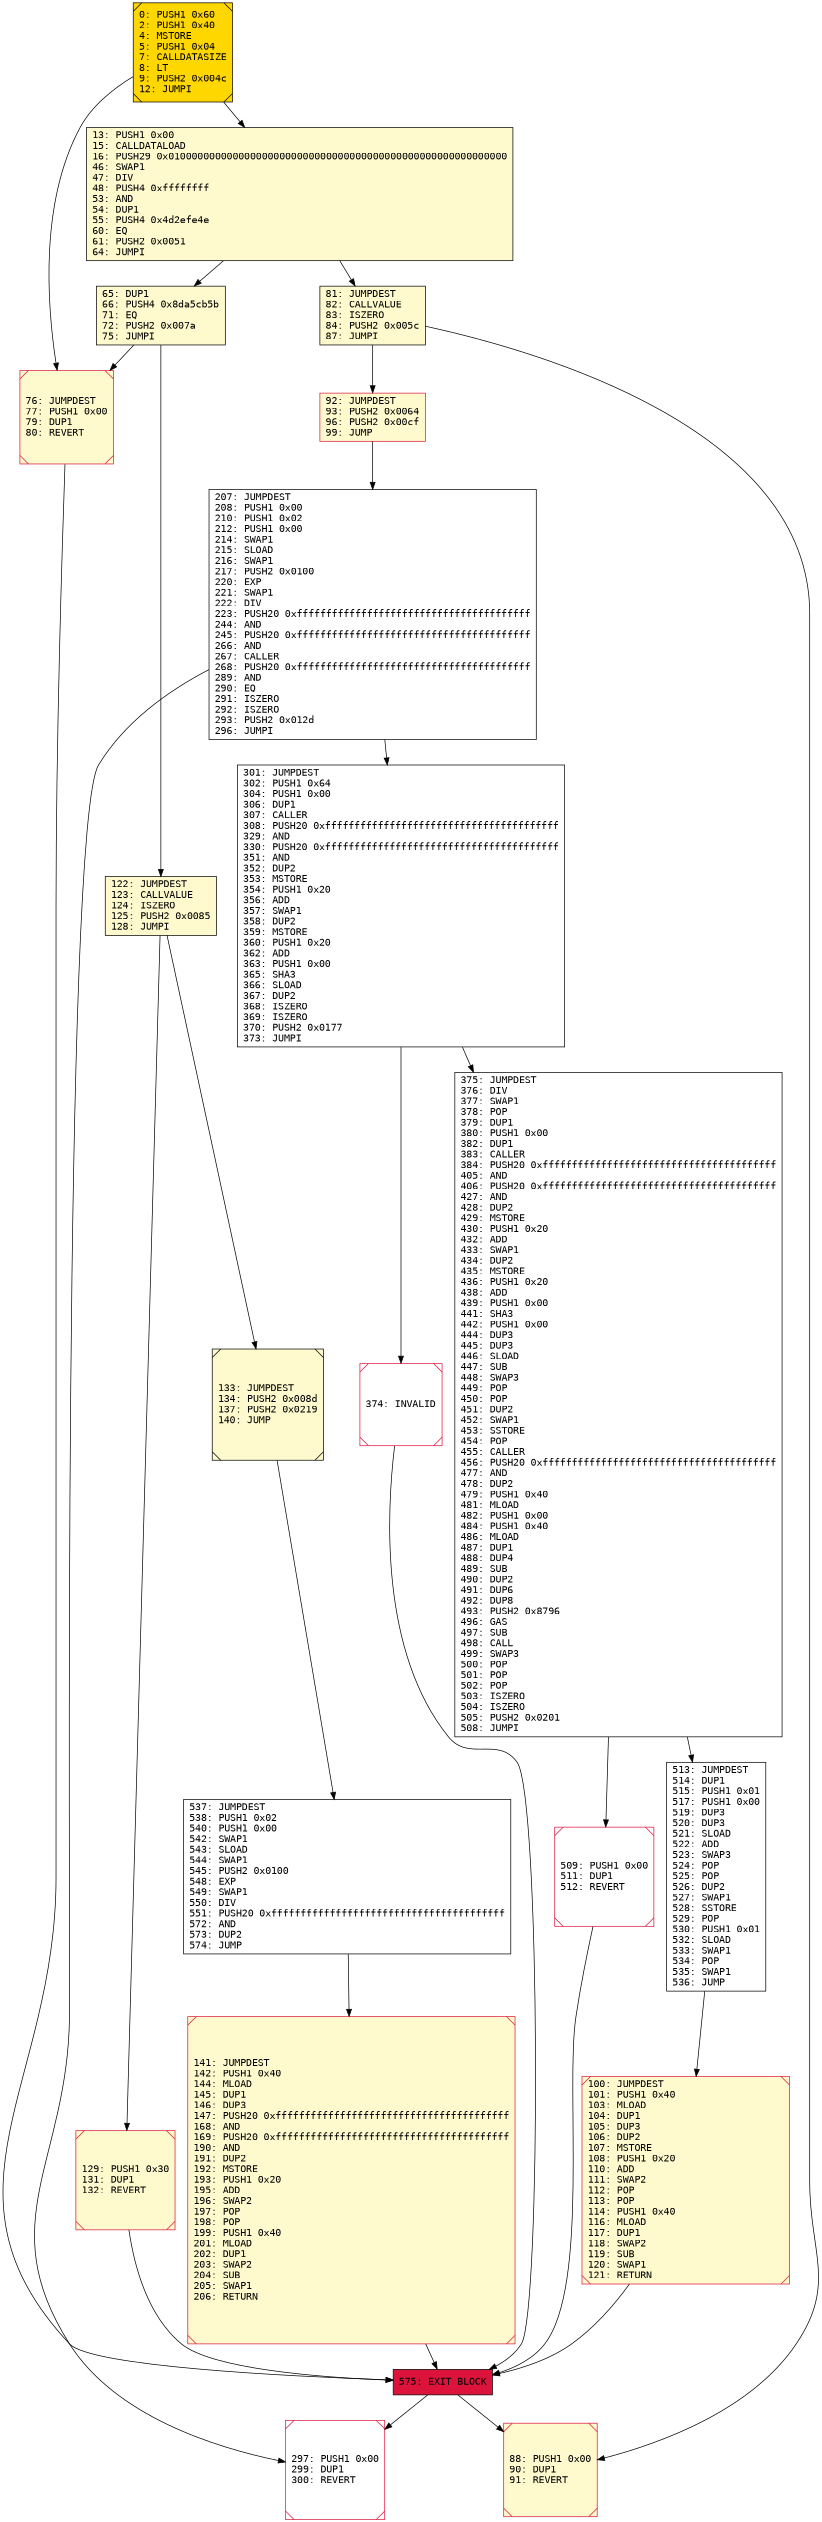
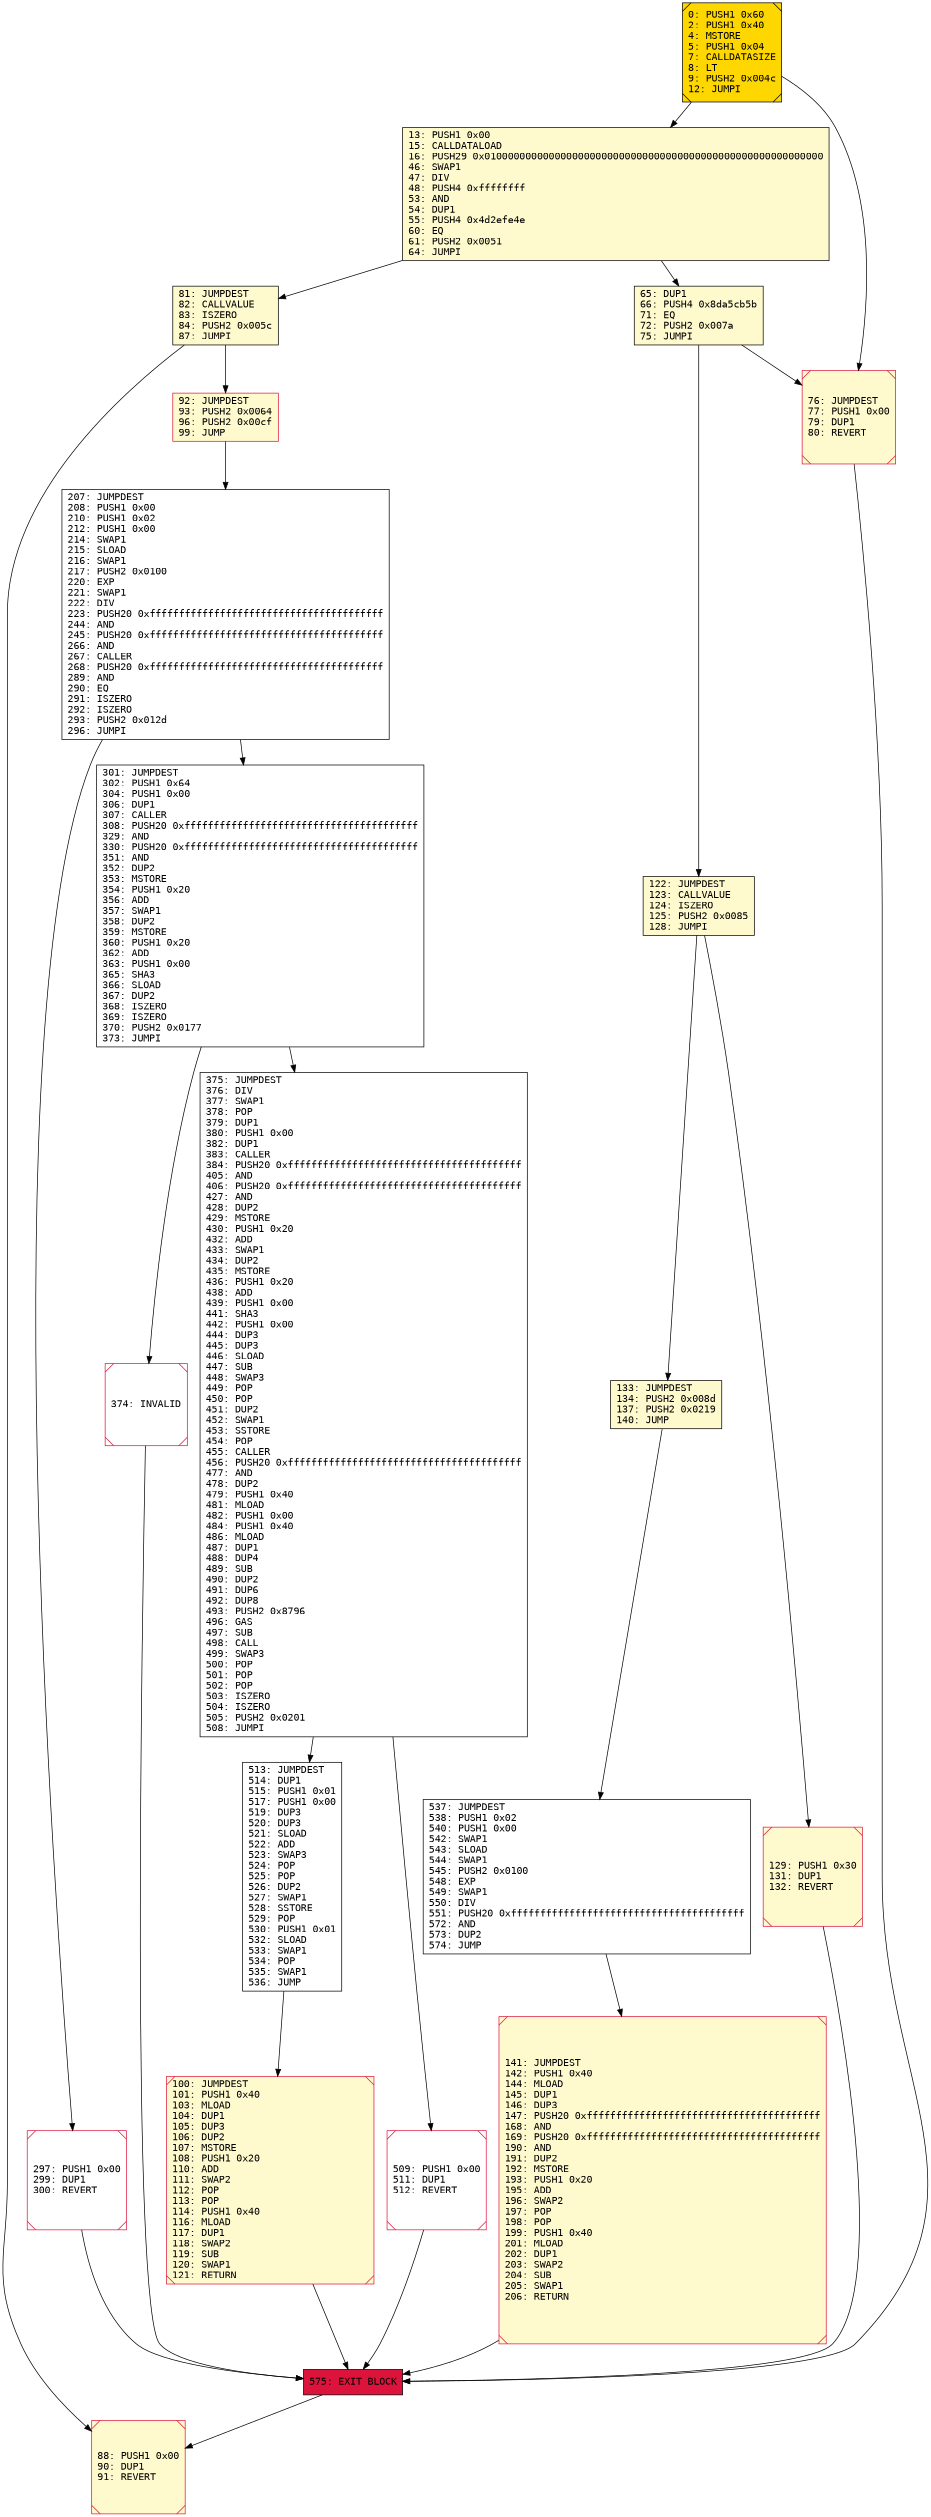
node "133: JUMPDEST 134: PUSH2 0x008d 137: PUSH2 0x0219 140: JUMP": shape Msquare -> box
edge "575: EXIT BLOCK" -> "297: PUSH1 0x00 299: DUP1 300: REVERT": reversed
